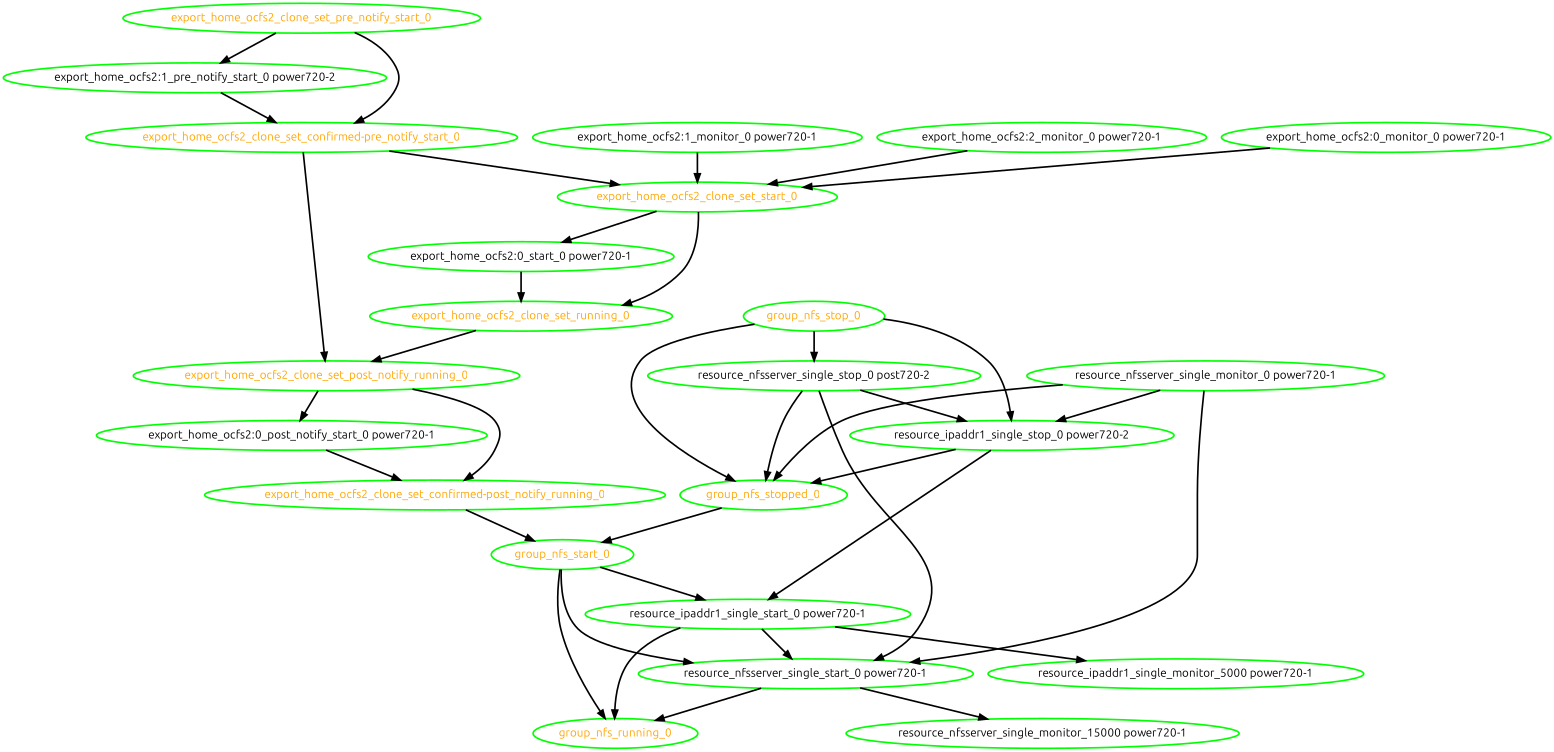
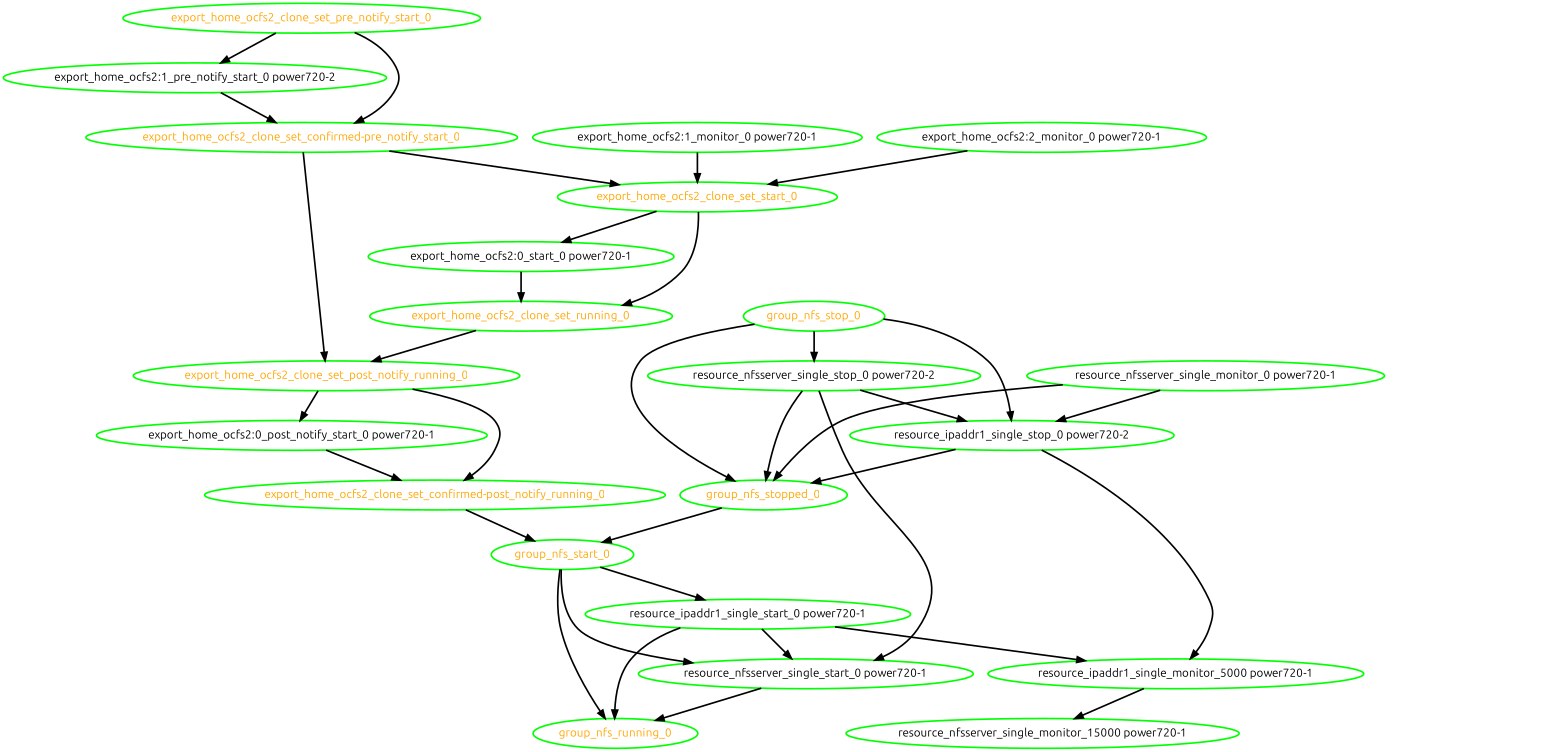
node "export_home_ocfs2:0_monitor_0 power720-1": removed
node "resource_nfsserver_single_stop_0 post720-2": label "resource_nfsserver_single_stop_0 post720-2" -> "resource_nfsserver_single_stop_0 power720-2"
edge "resource_ipaddr1_single_stop_0 power720-2" -> "resource_ipaddr1_single_start_0 power720-1": now "resource_ipaddr1_single_stop_0 power720-2" -> "resource_ipaddr1_single_monitor_5000 power720-1"
edge "resource_nfsserver_single_monitor_0 power720-1" -> "resource_nfsserver_single_start_0 power720-1": removed
edge "resource_nfsserver_single_start_0 power720-1" -> "resource_nfsserver_single_monitor_15000 power720-1": now "resource_ipaddr1_single_monitor_5000 power720-1" -> "resource_nfsserver_single_monitor_15000 power720-1"
